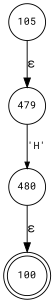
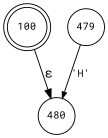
node "105": removed
edge "480" -> "100": reversed
